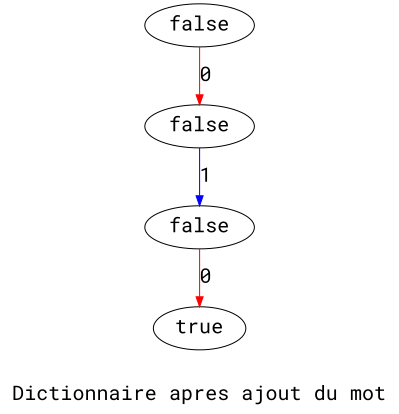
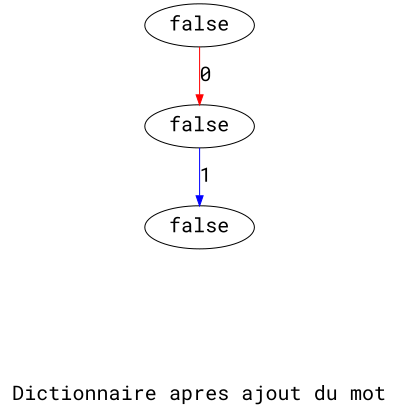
node "true": removed
